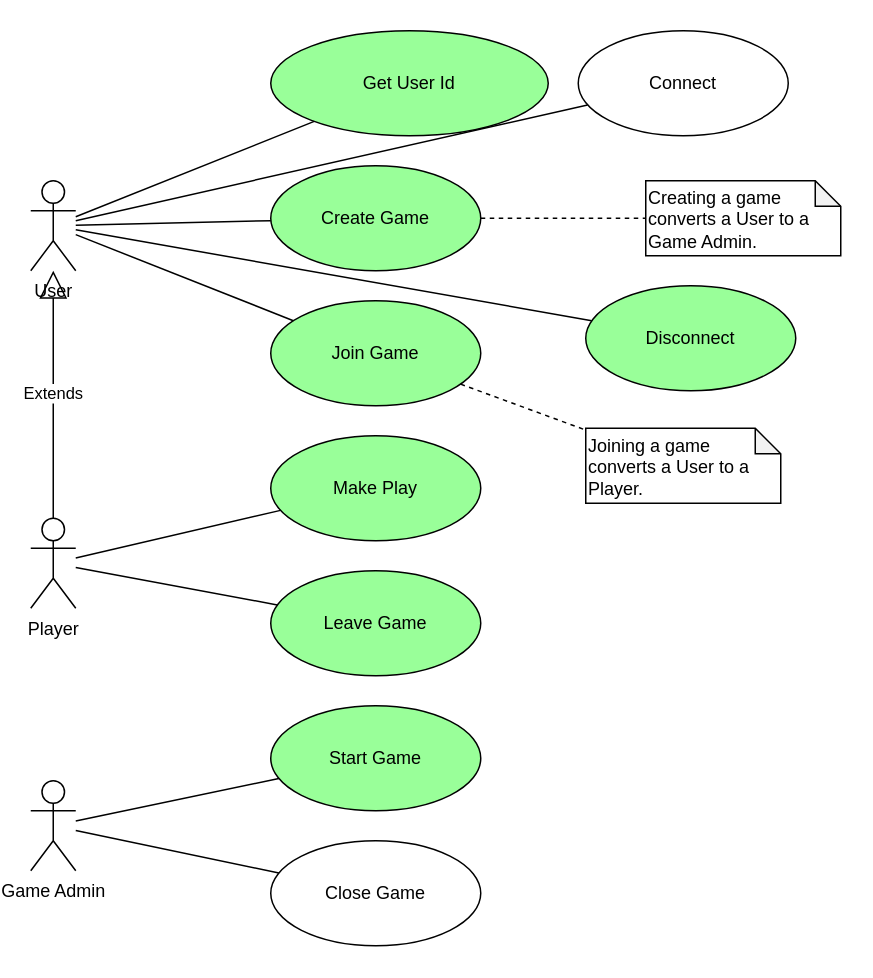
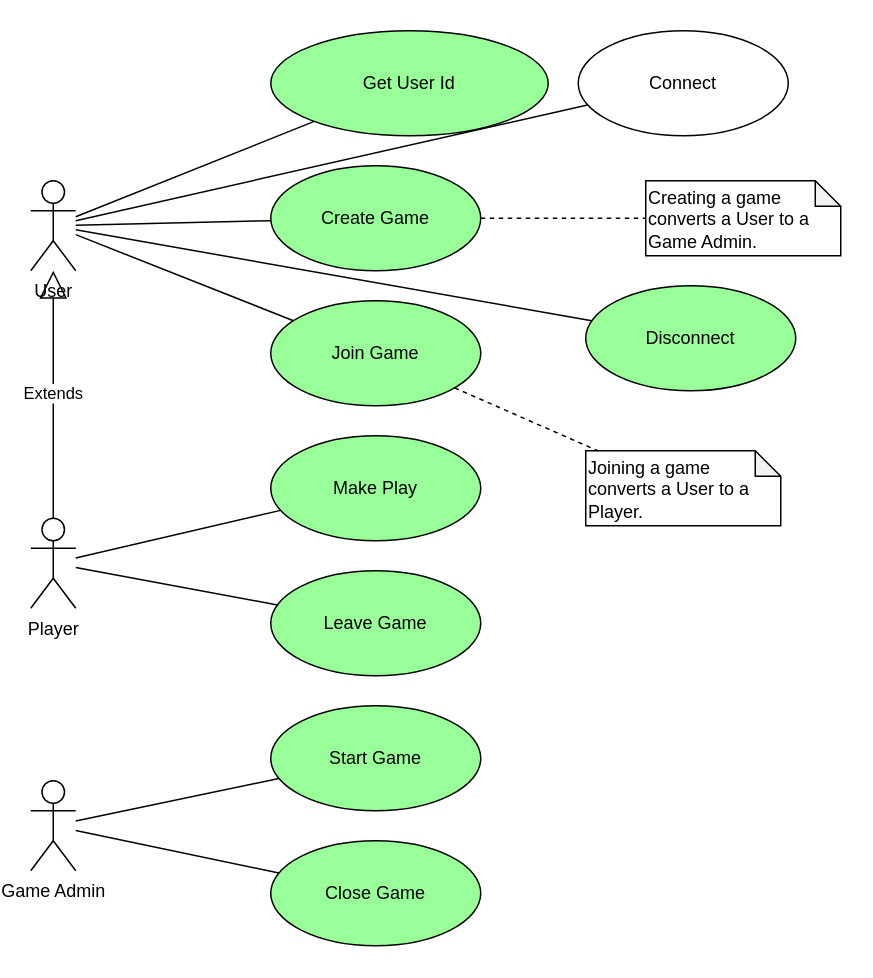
node "Joining a game converts a User to a Player.": moved (683, 466) -> (683, 488)
node "Close Game": fillcolor #ffffff -> #99ff99
